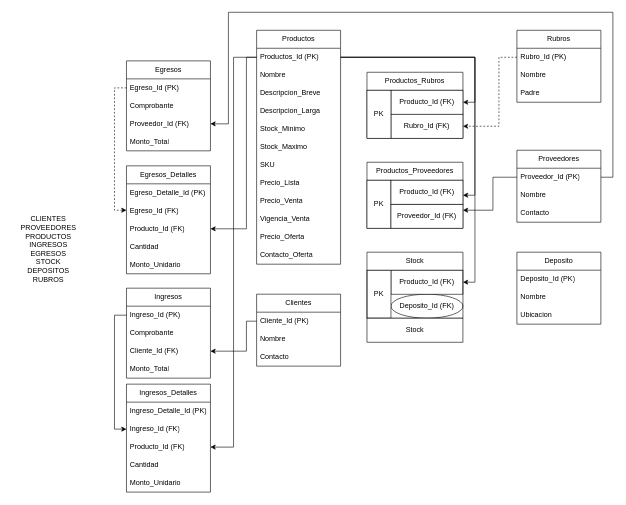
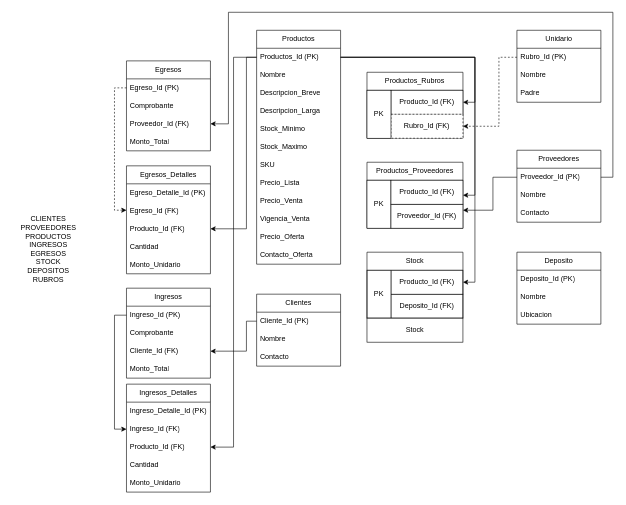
node "Rubros": label "Rubros" -> "Unidario"
node "Rubro_Id (FK)": style solid -> dashed
node "Deposito_Id (FK)": shape ellipse -> rectangle
